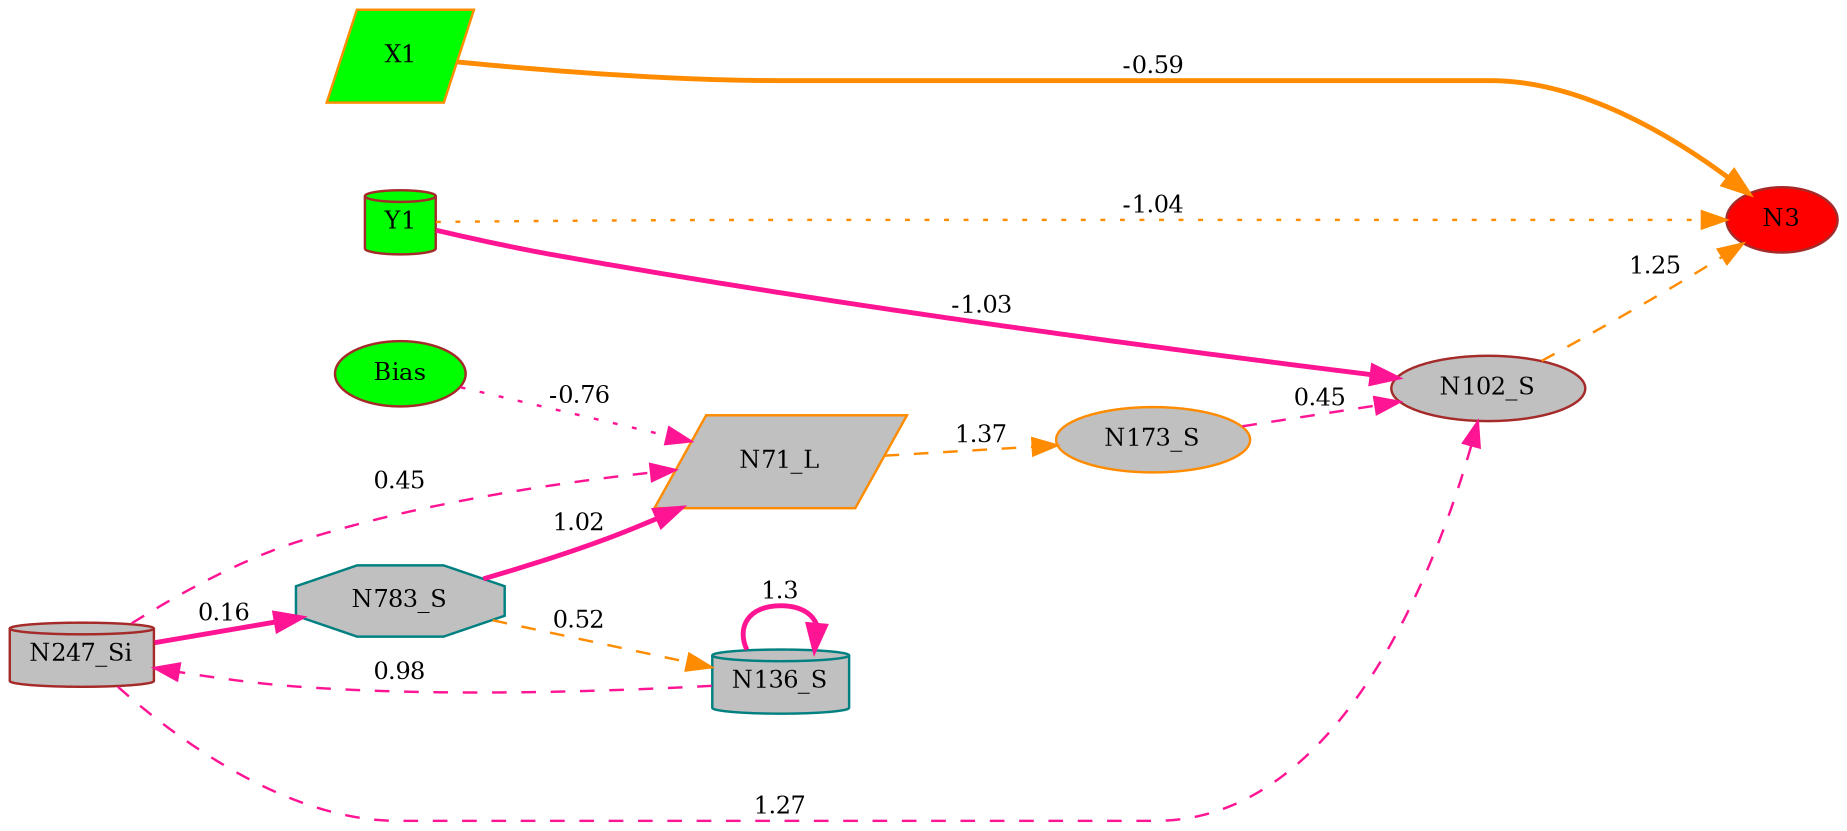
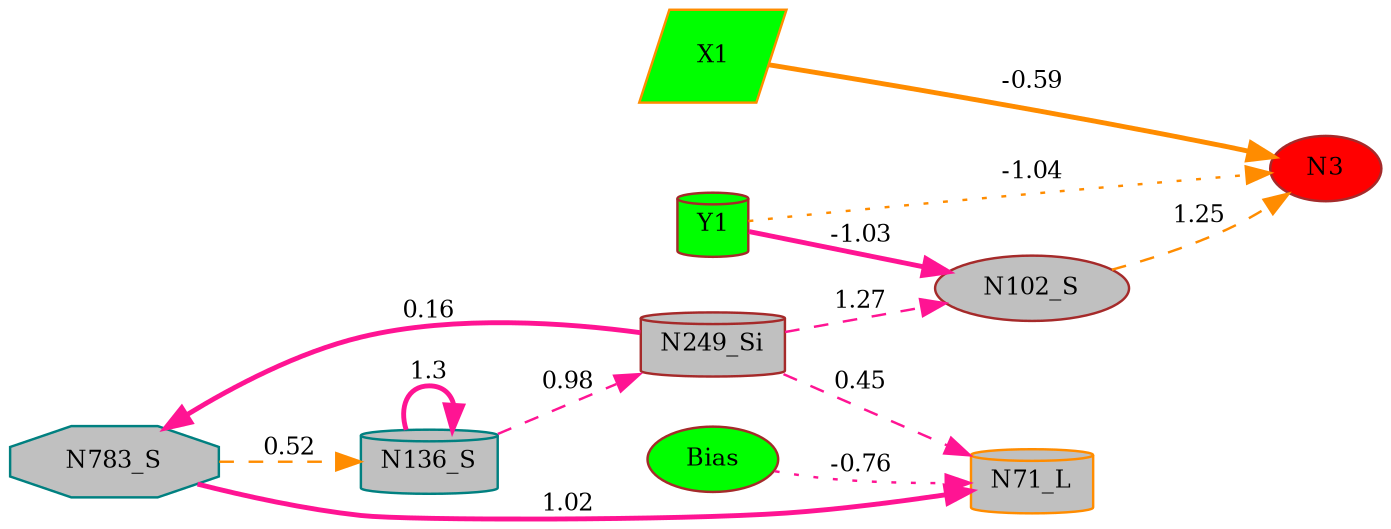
node "N173_S": removed
node "N71_L": shape parallelogram -> cylinder
node "N247_Si": label "N247_Si" -> "N249_Si"
